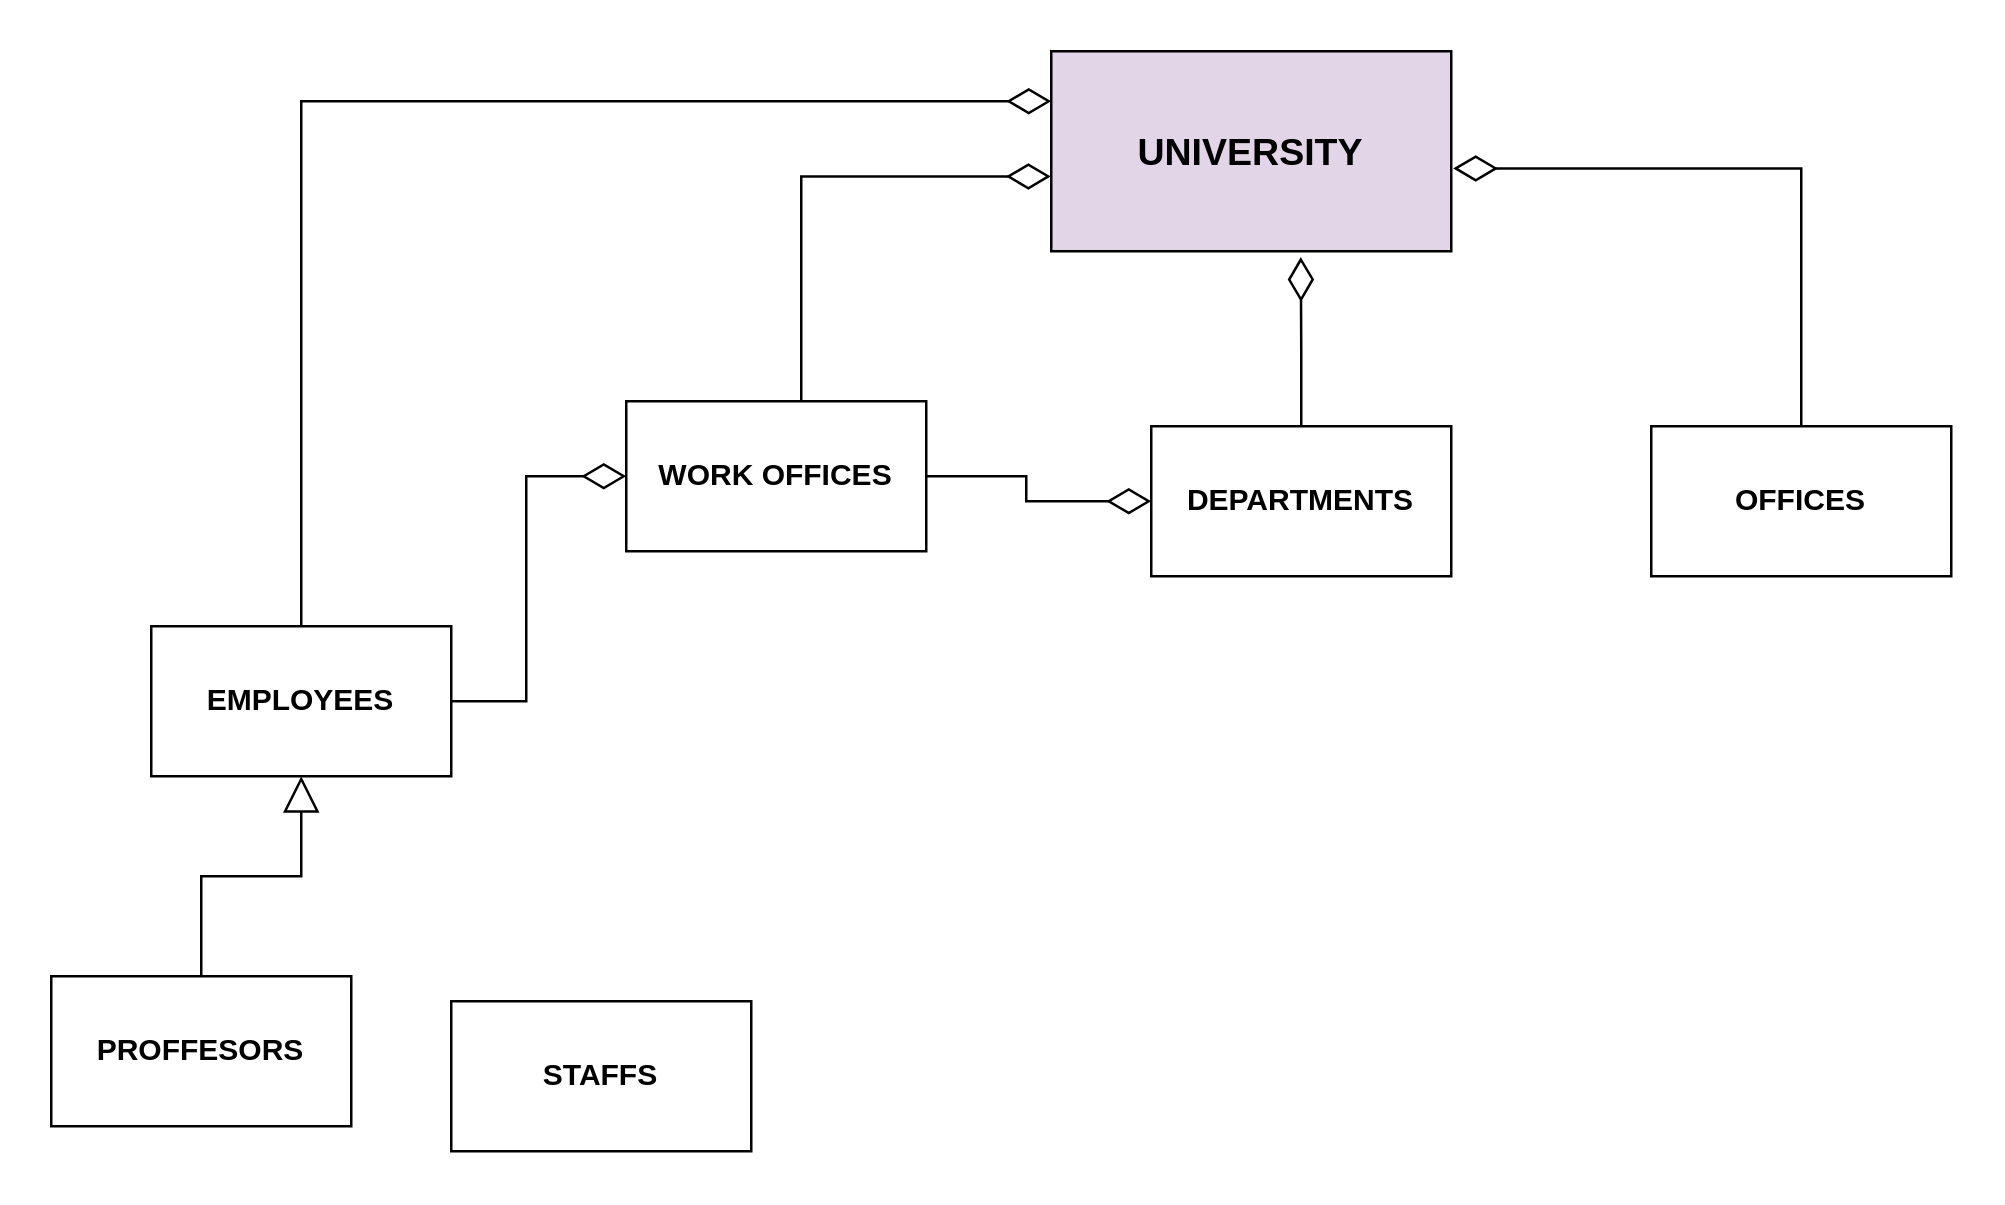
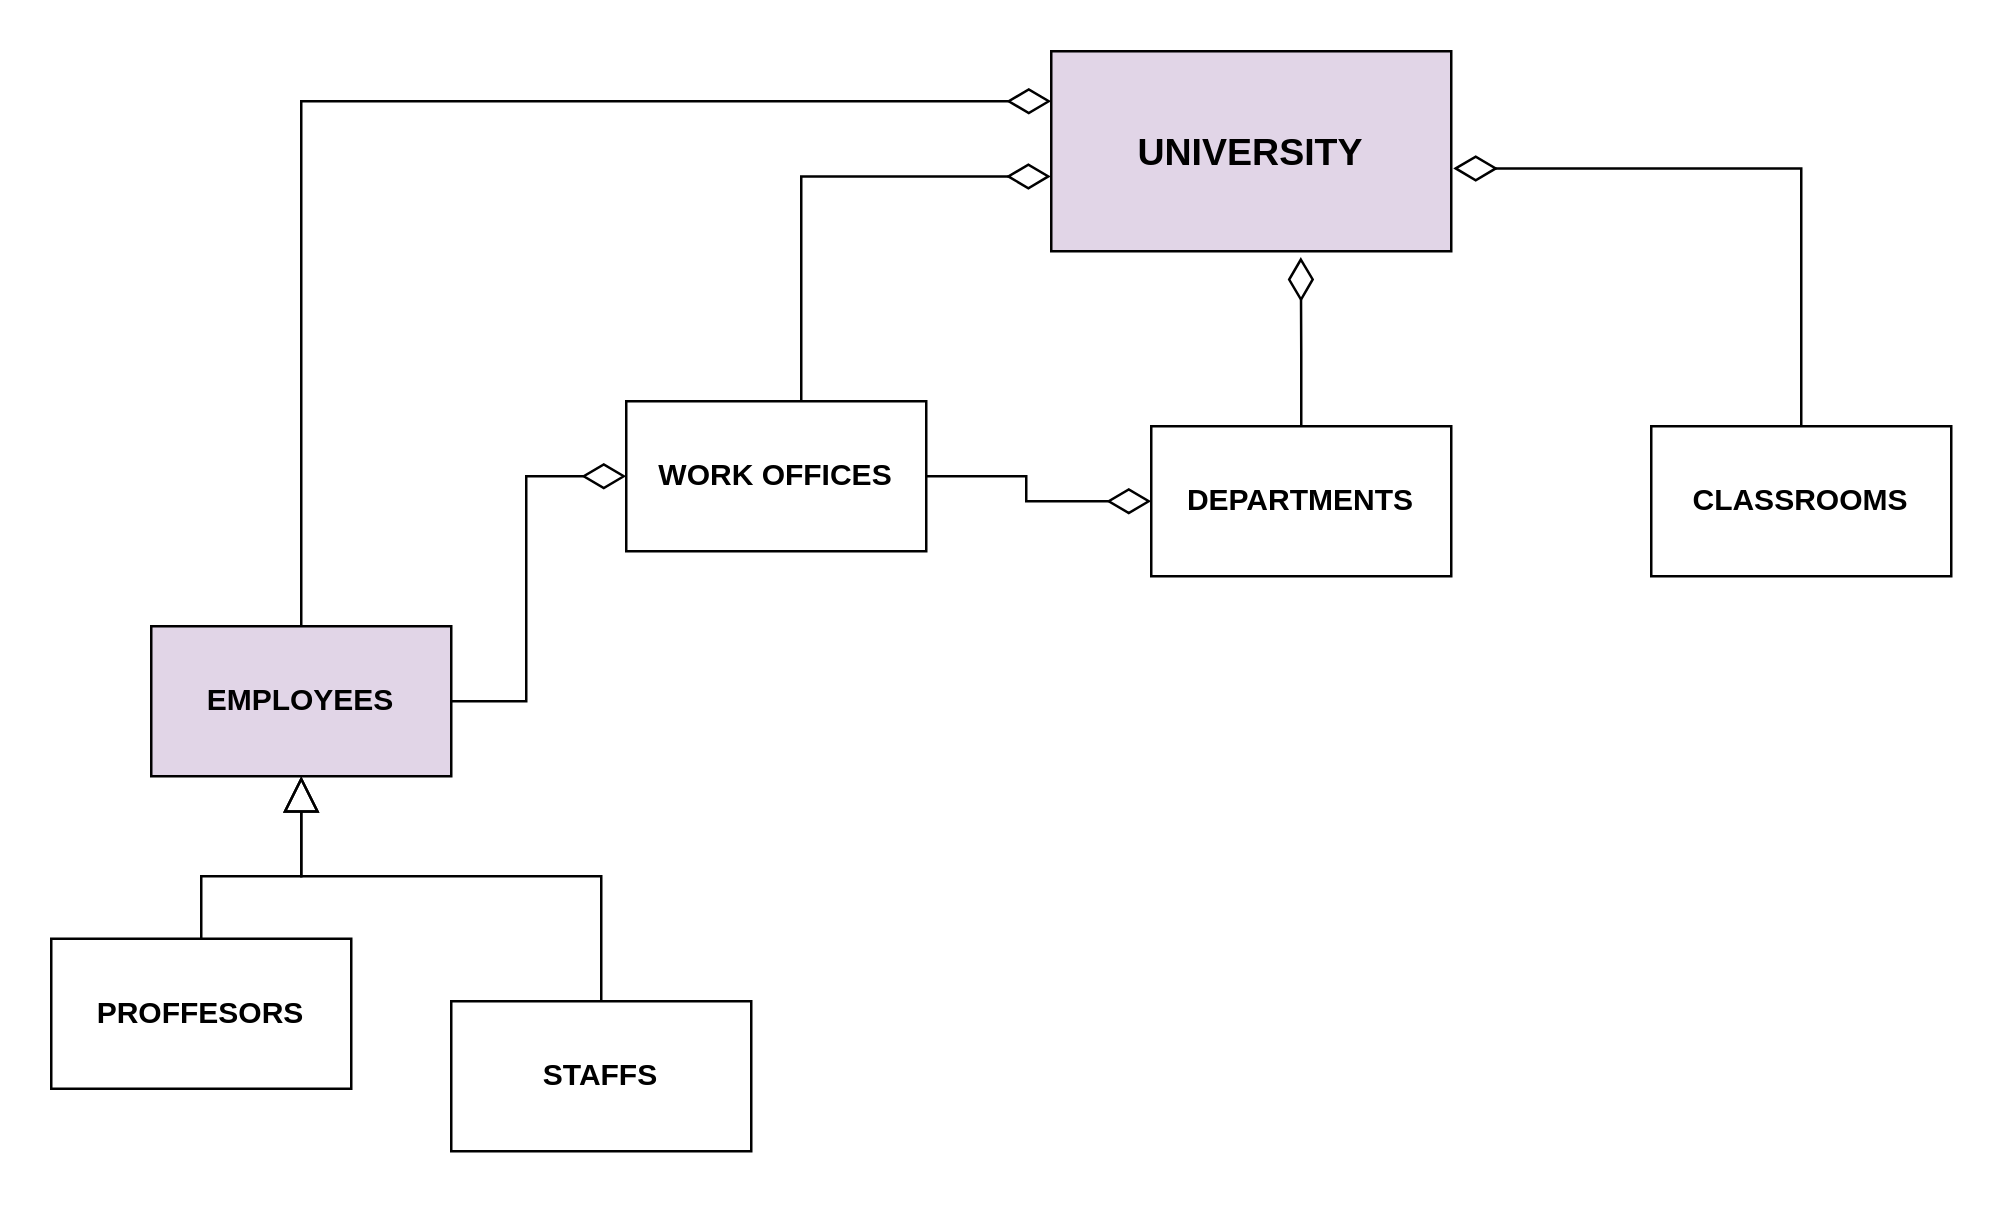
node "OFFICES": label "OFFICES" -> "CLASSROOMS"
node "EMPLOYEES": fillcolor #ffffff -> #e1d5e7
edge "STAFFS" -> "EMPLOYEES": added
node "PROFFESORS": moved (201, 1051) -> (201, 1014)
